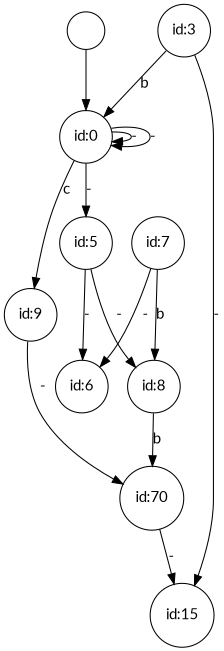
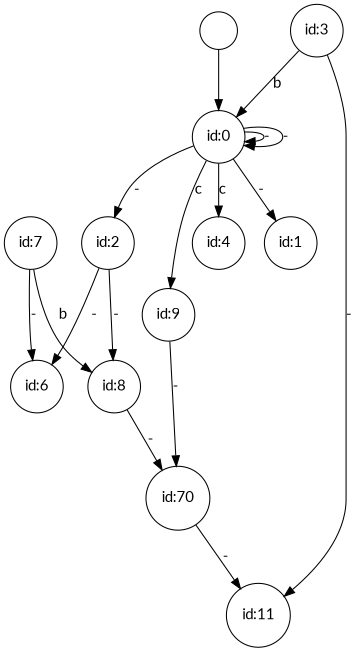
node "id:5": label "id:5" -> "id:2"
node "id:4": added
node "id:1": added
edge "id:8" -> "id:70": label "b" -> "-"
node "id:15": label "id:15" -> "id:11"
